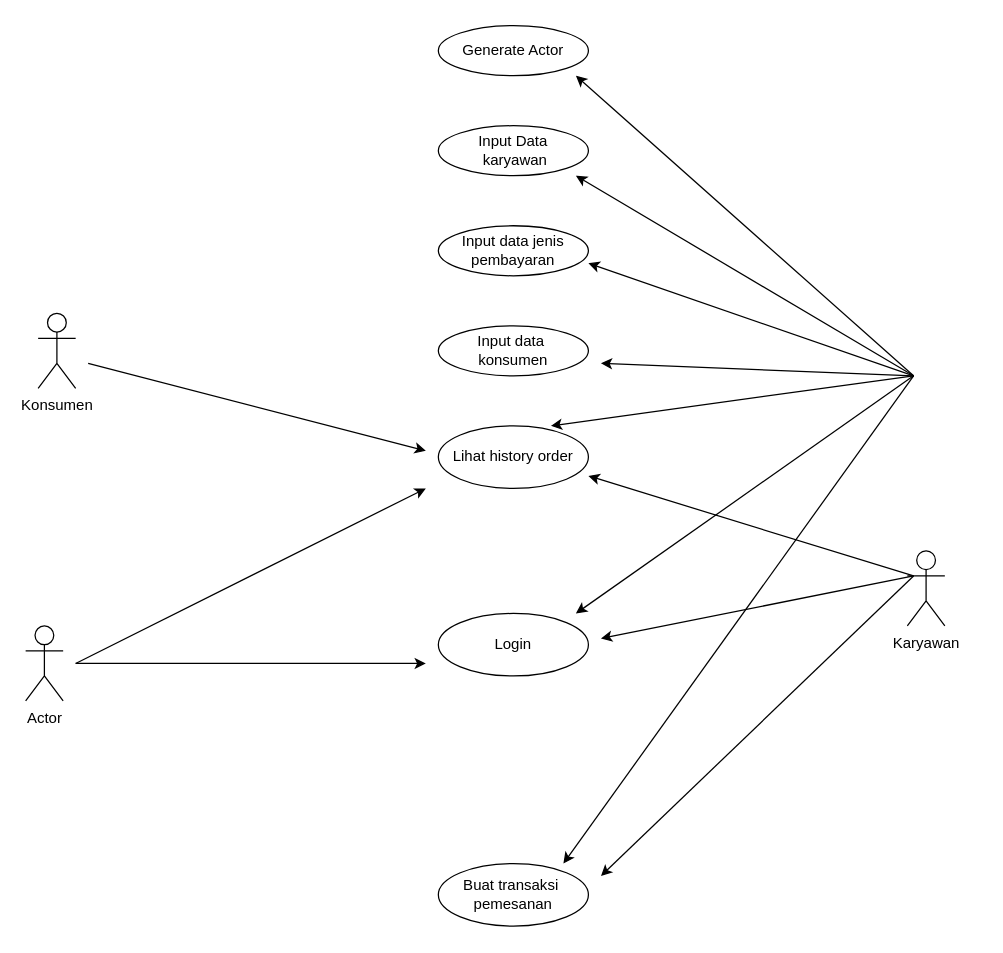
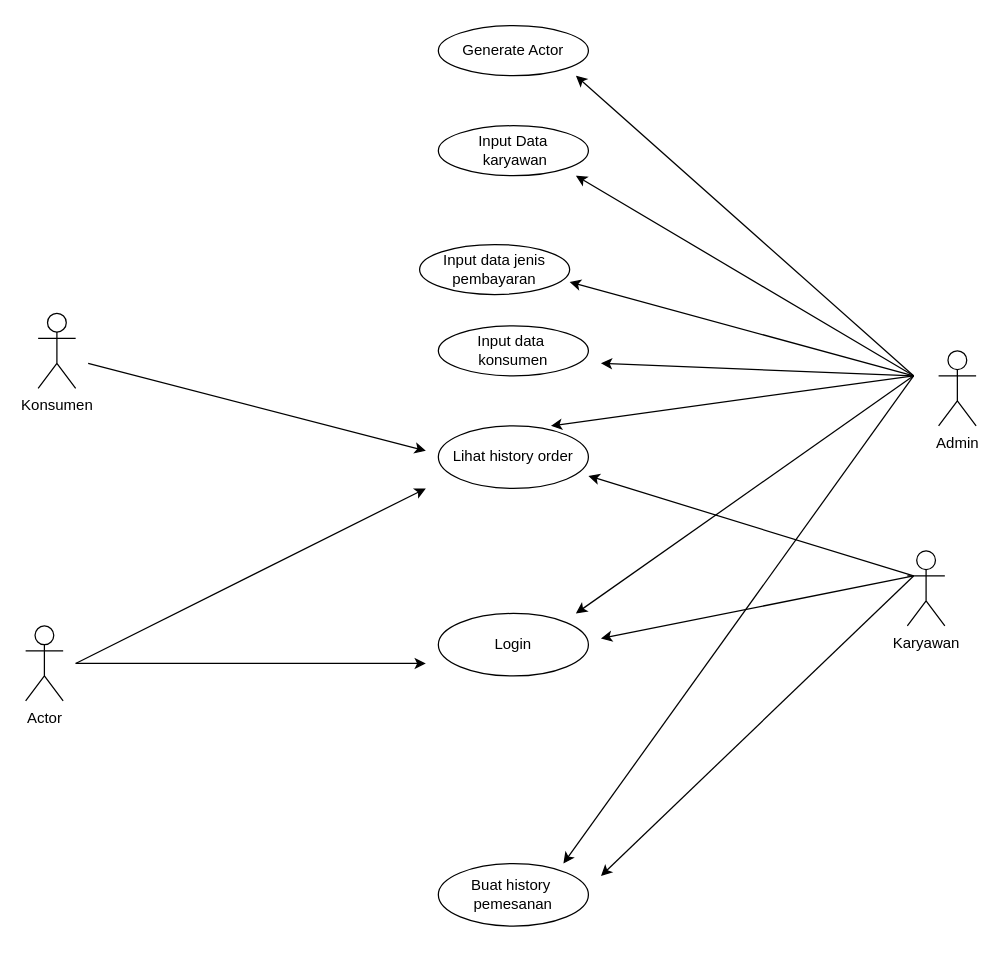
node "Input data jenis pembayaran": moved (513, 251) -> (494, 269)
node "Admin": added
node "Buat transaksi pemesanan": label "Buat transaksi pemesanan" -> "Buat history pemesanan"
